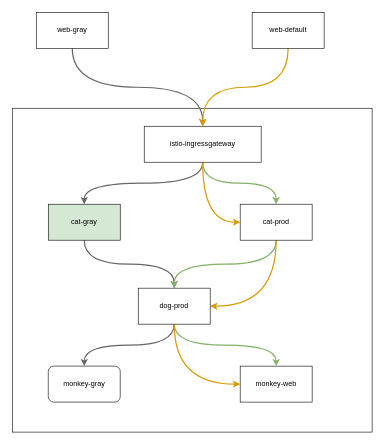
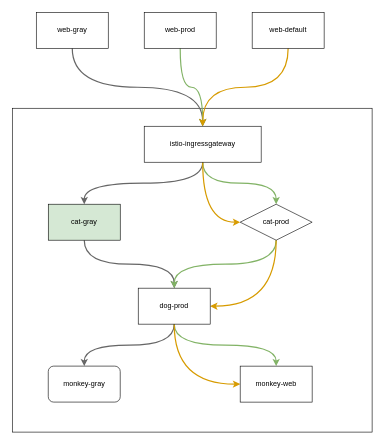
node "web-prod": added
edge "web-prod" -> "istio-ingressgateway": added
node "cat-prod": shape rectangle -> diamond
